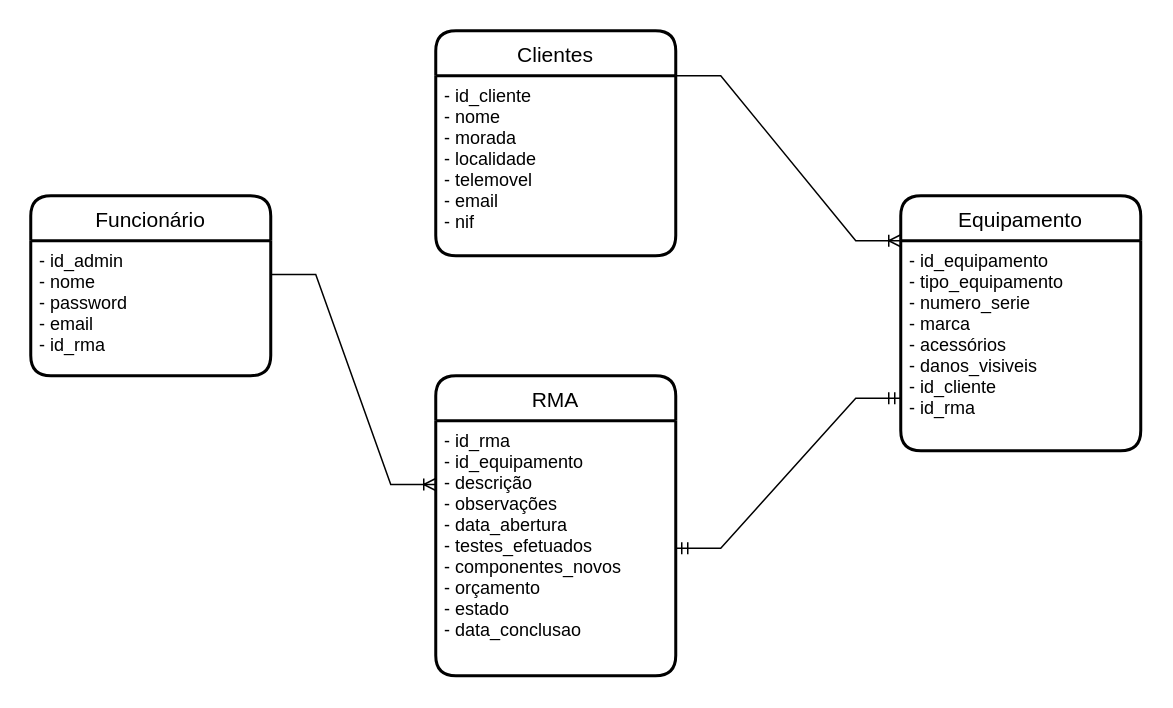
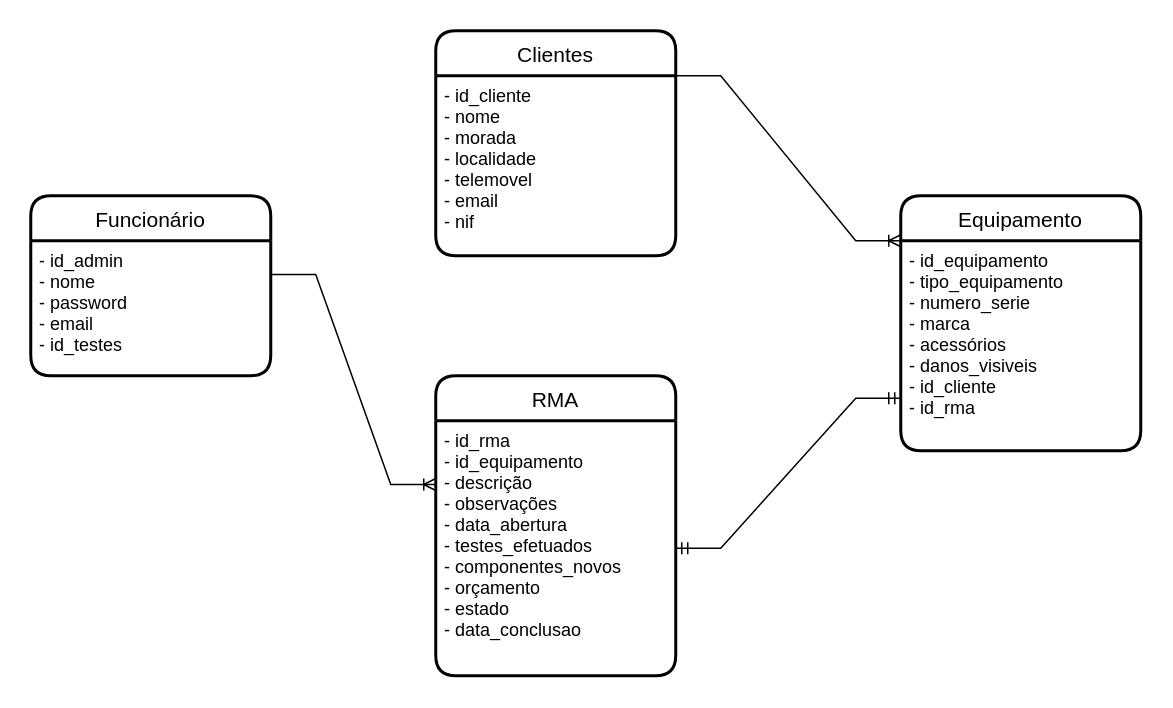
node "- id_admin - nome - password - email - id_rma": label "- id_admin - nome - password - email - id_rma" -> "- id_admin - nome - password - email - id_testes"
